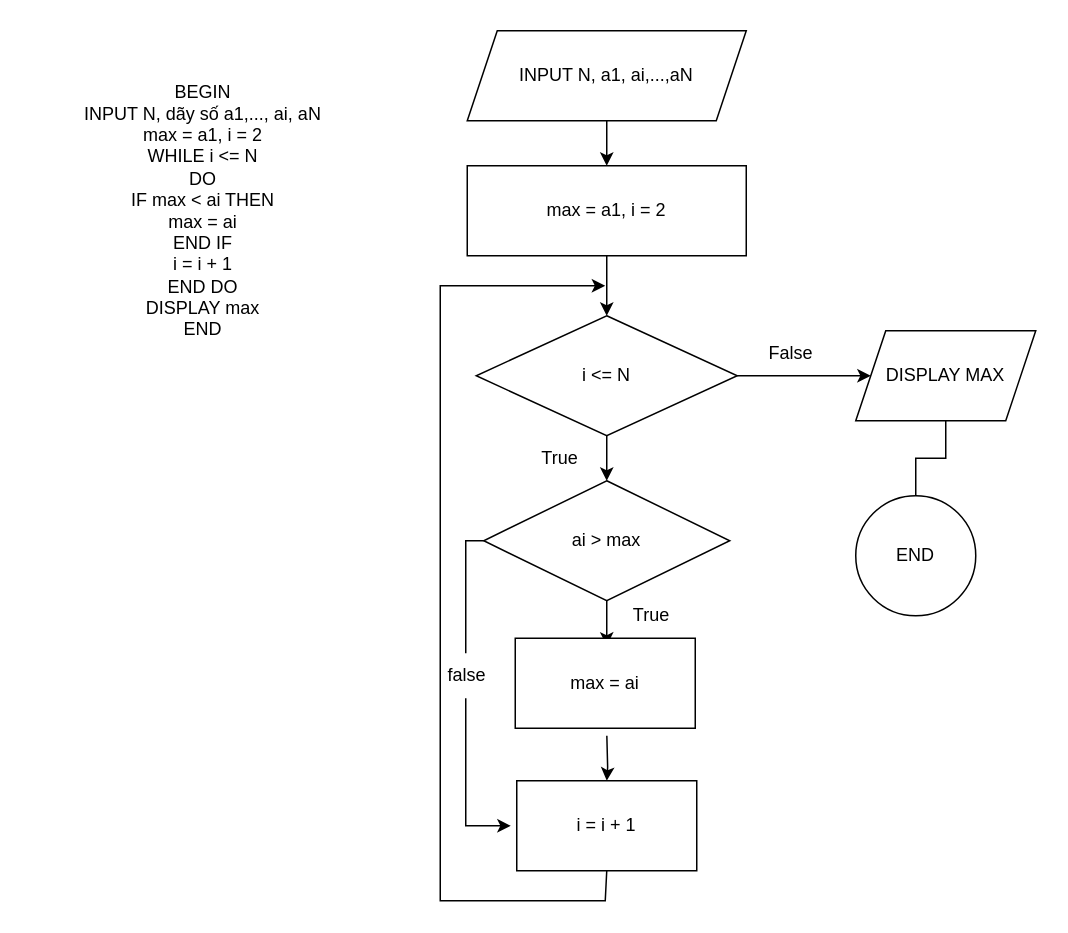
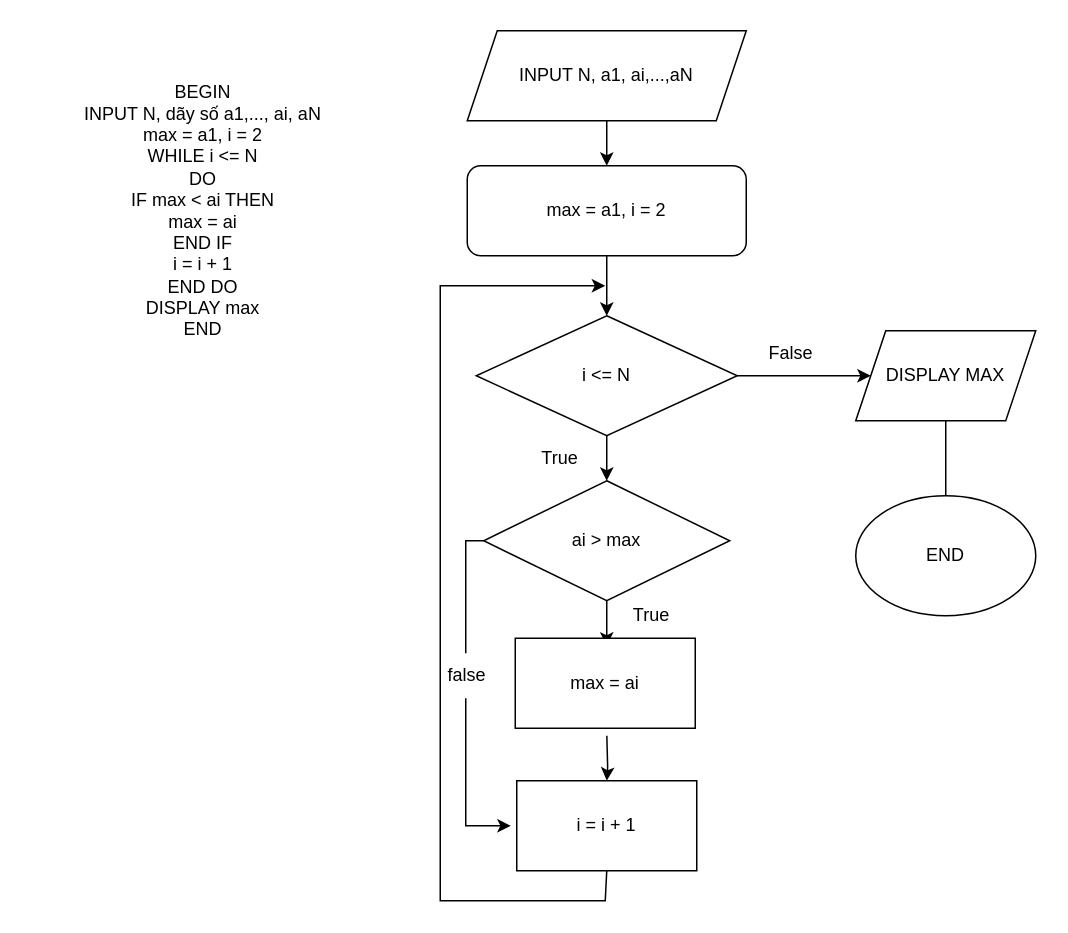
node "max = a1, i = 2": shape rectangle -> rounded rectangle
node "END": size 120x120 -> 180x120
